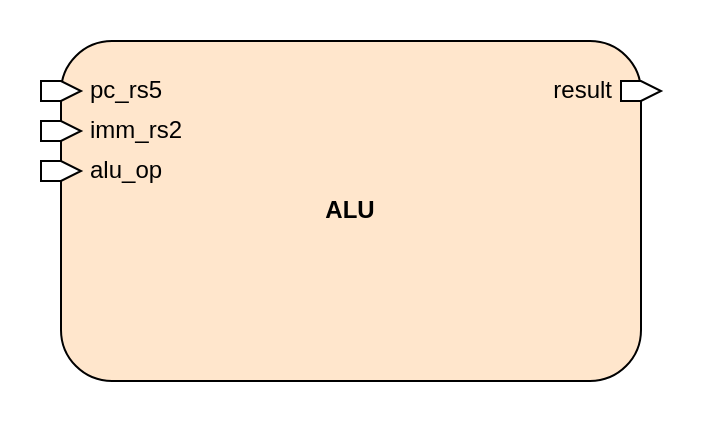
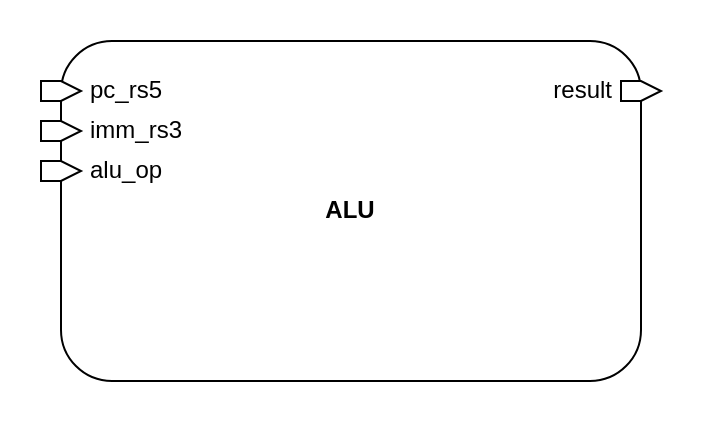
node "imm_rs2": label "imm_rs2" -> "imm_rs3"
node "ALU": fillcolor #ffe6cc -> #ffffff
